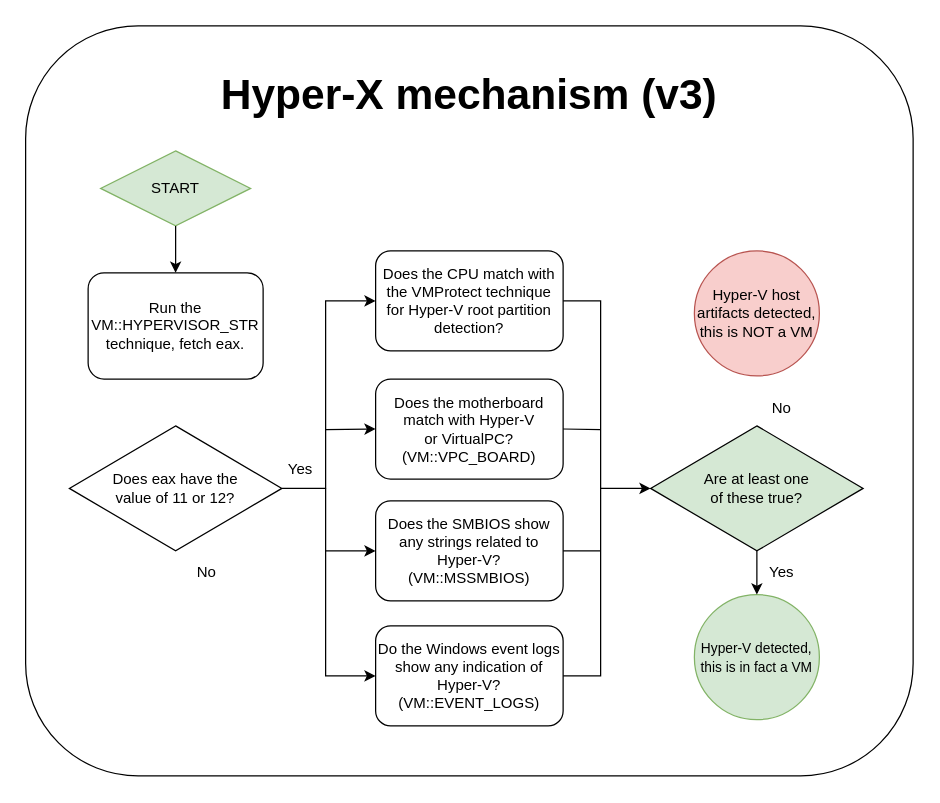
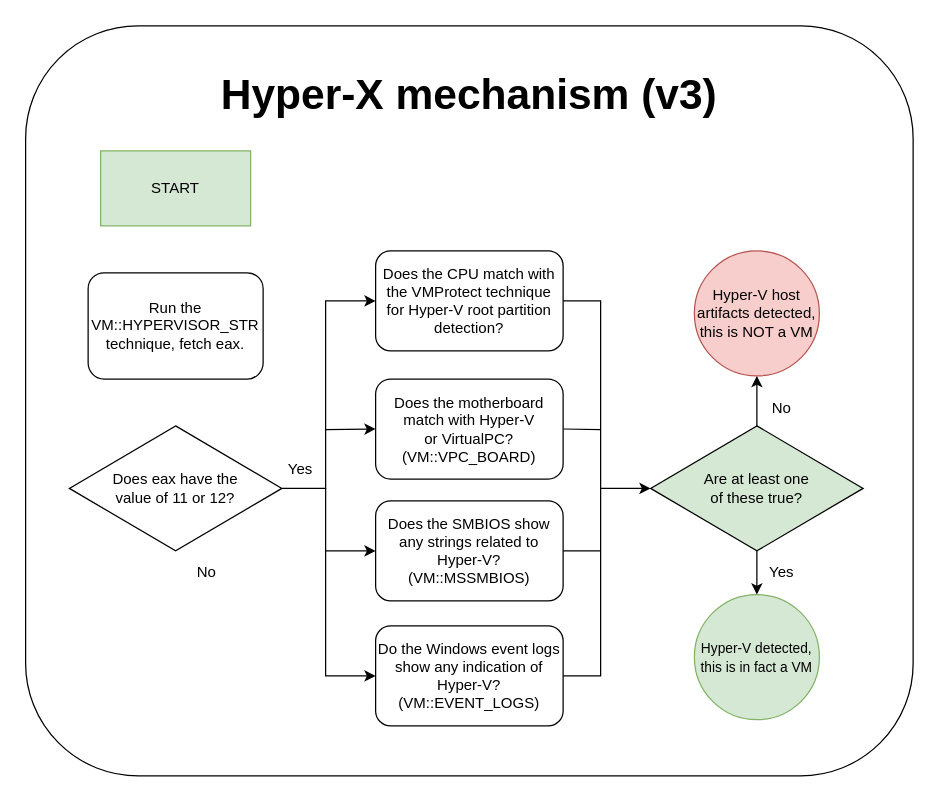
node "START": shape diamond -> rectangle
edge "START" -> "Run the VM::HYPERVISOR_STR technique, fetch eax.": removed
edge "Are at least one of these true?" -> "Hyper-V host artifacts detected, this is NOT a VM": added
